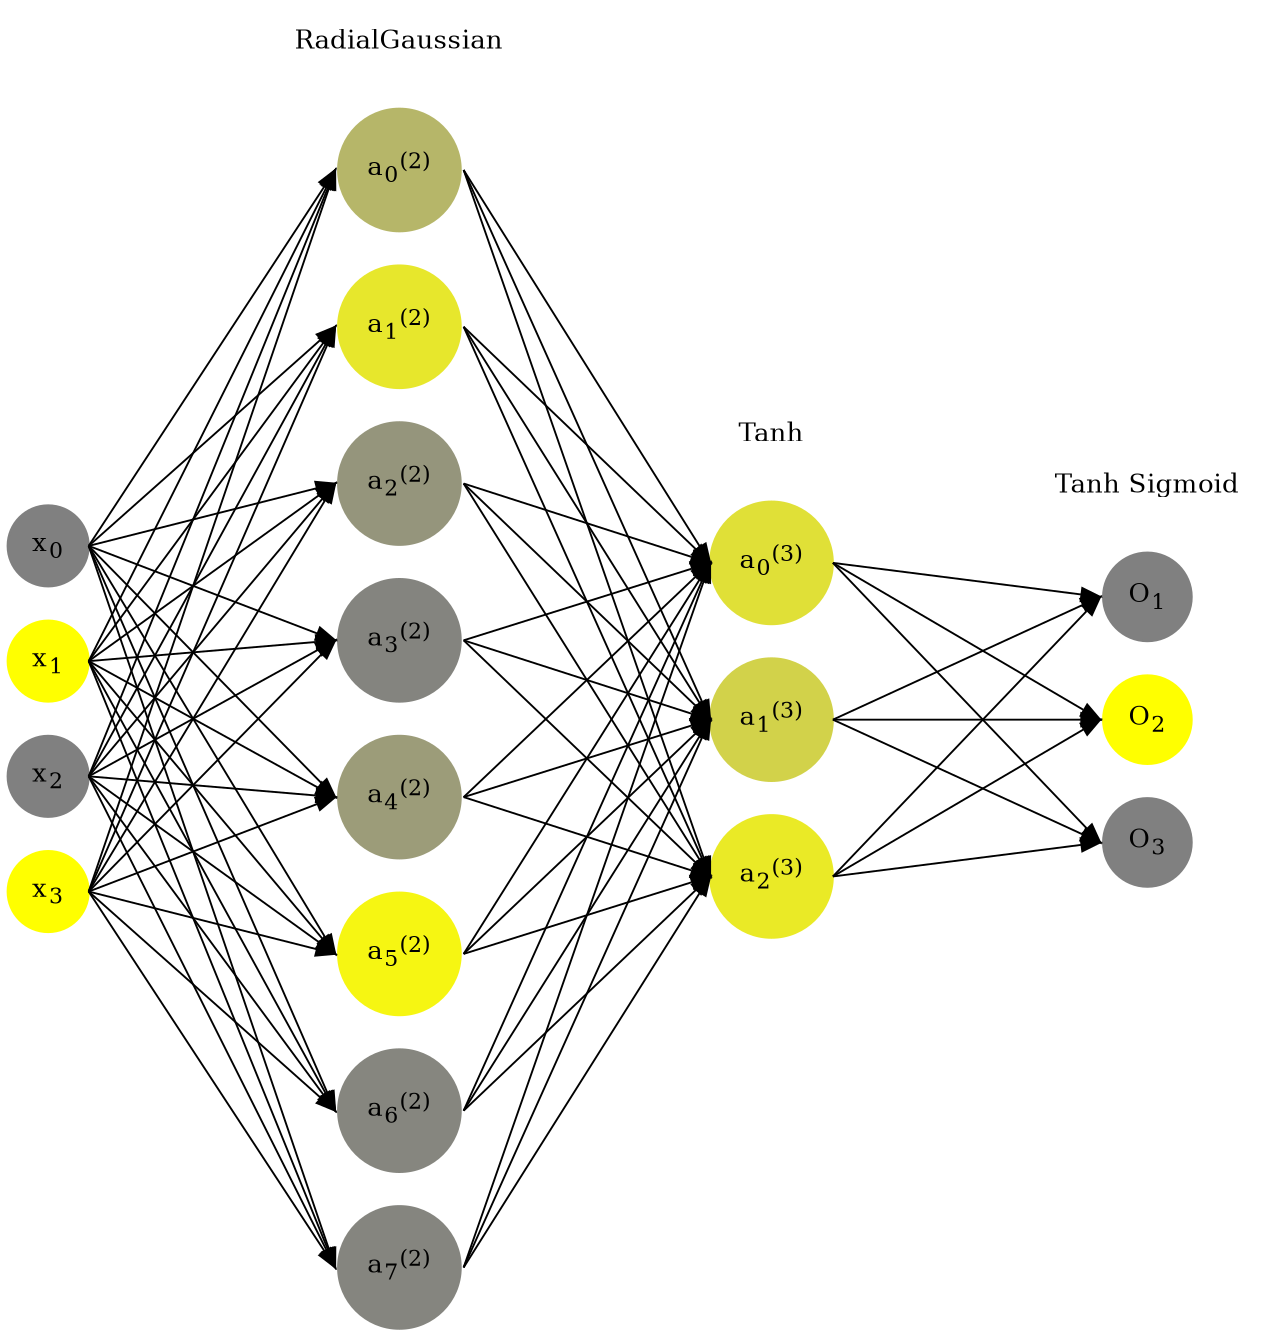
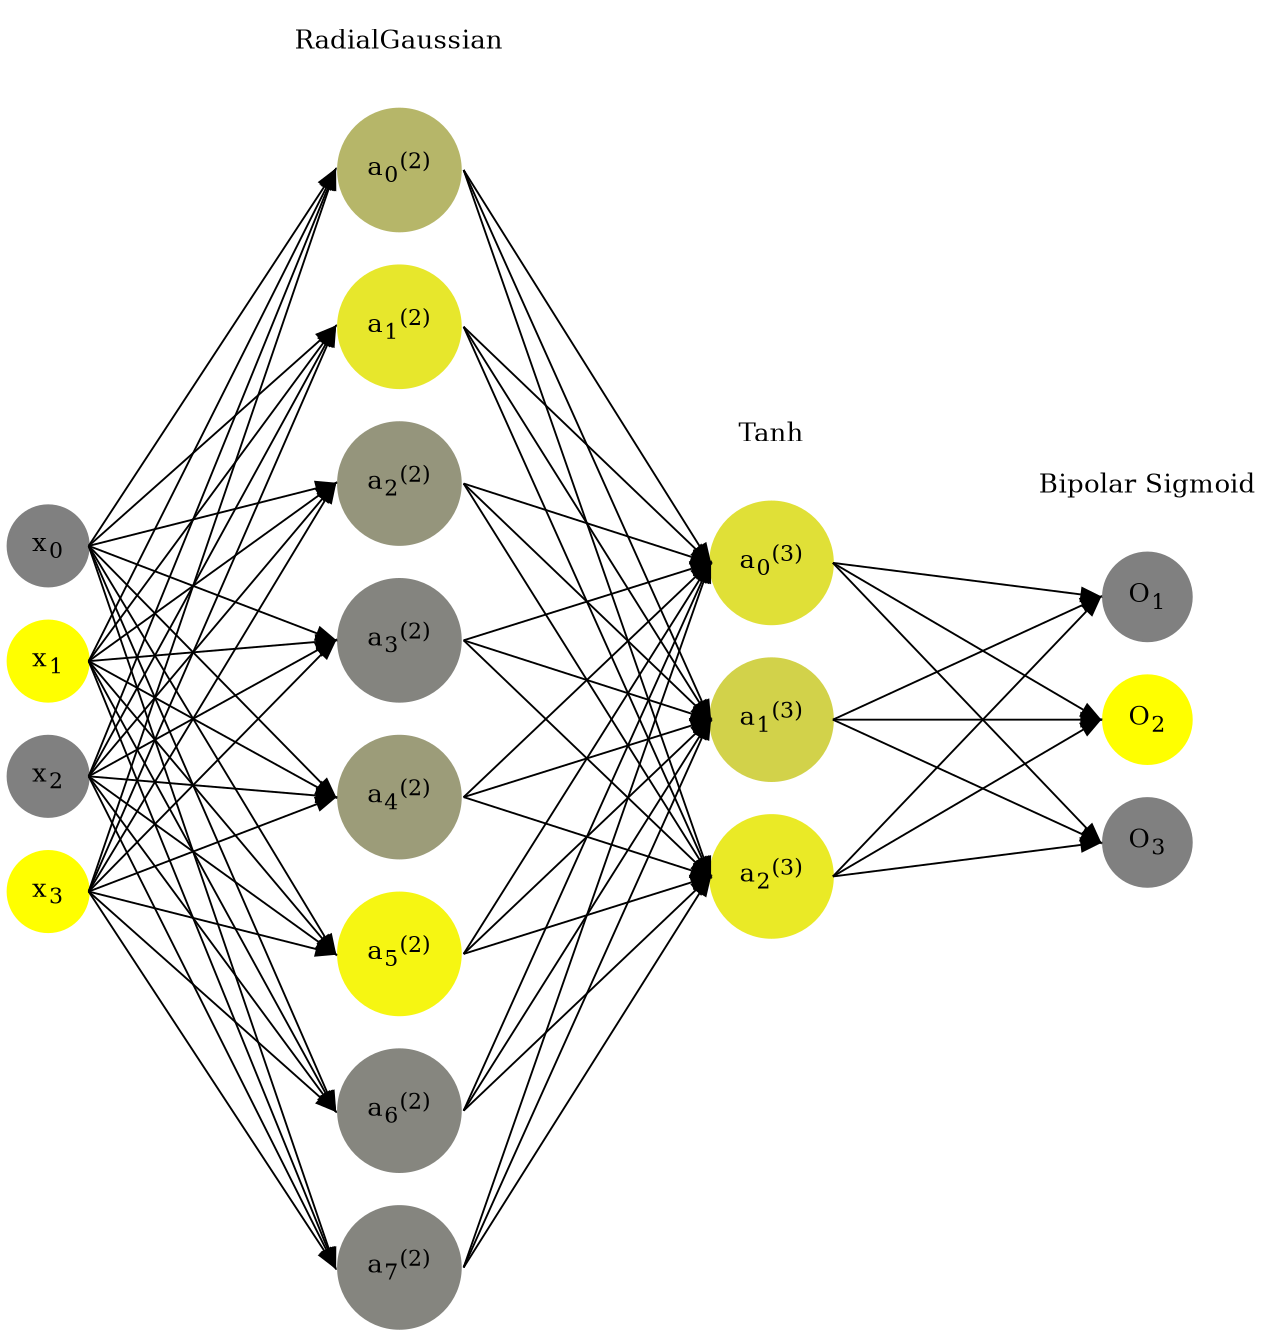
node "Tanh Sigmoid": label "Tanh Sigmoid" -> "Bipolar Sigmoid"
